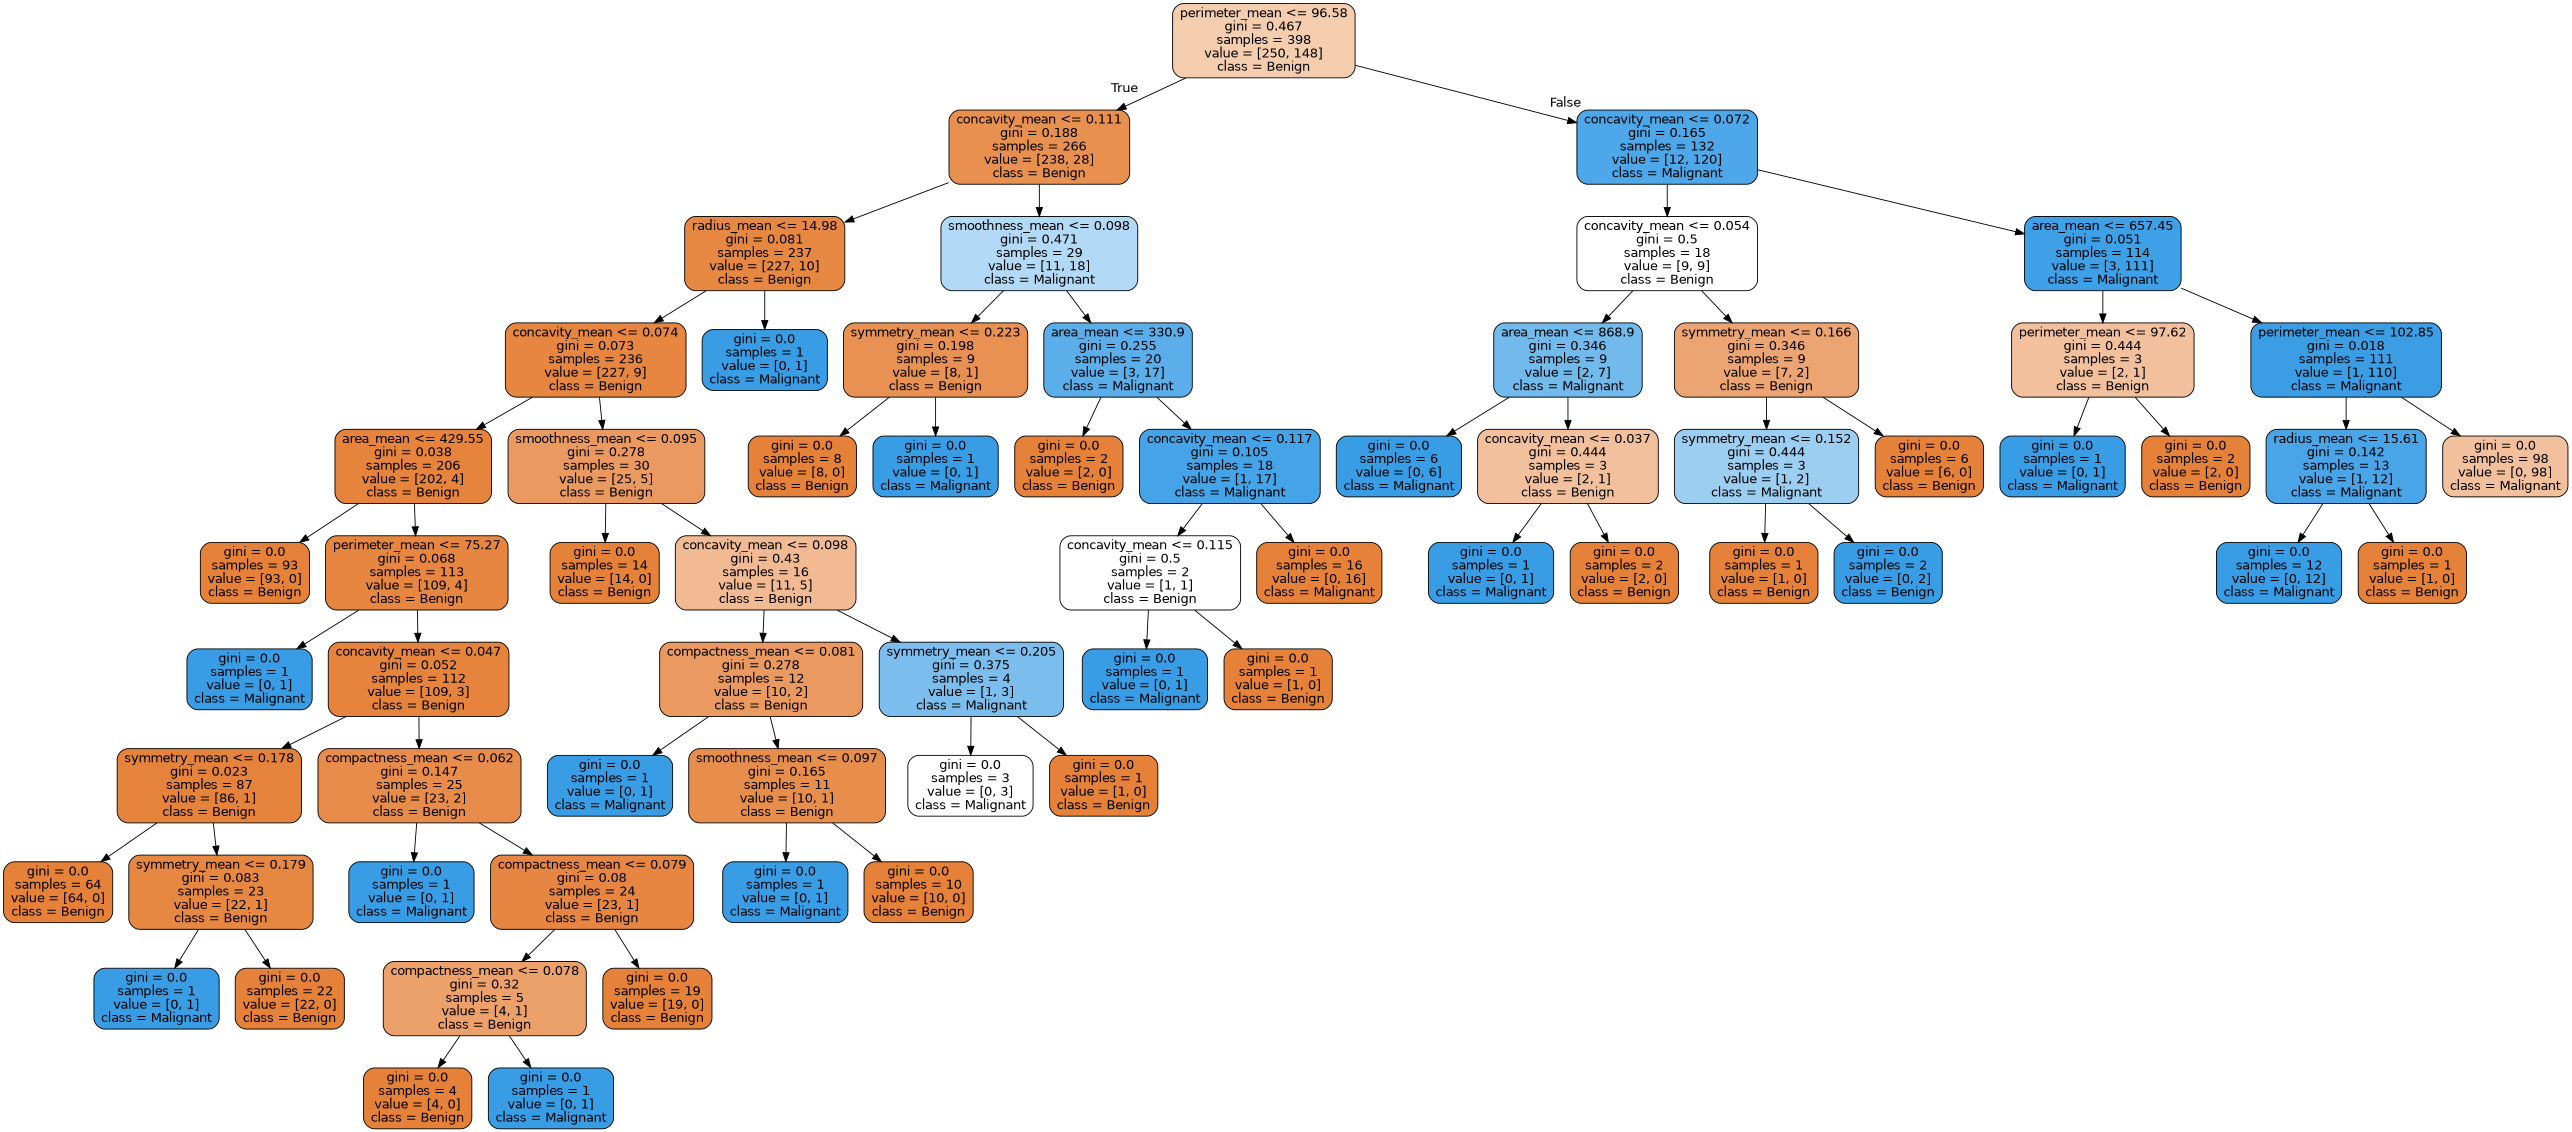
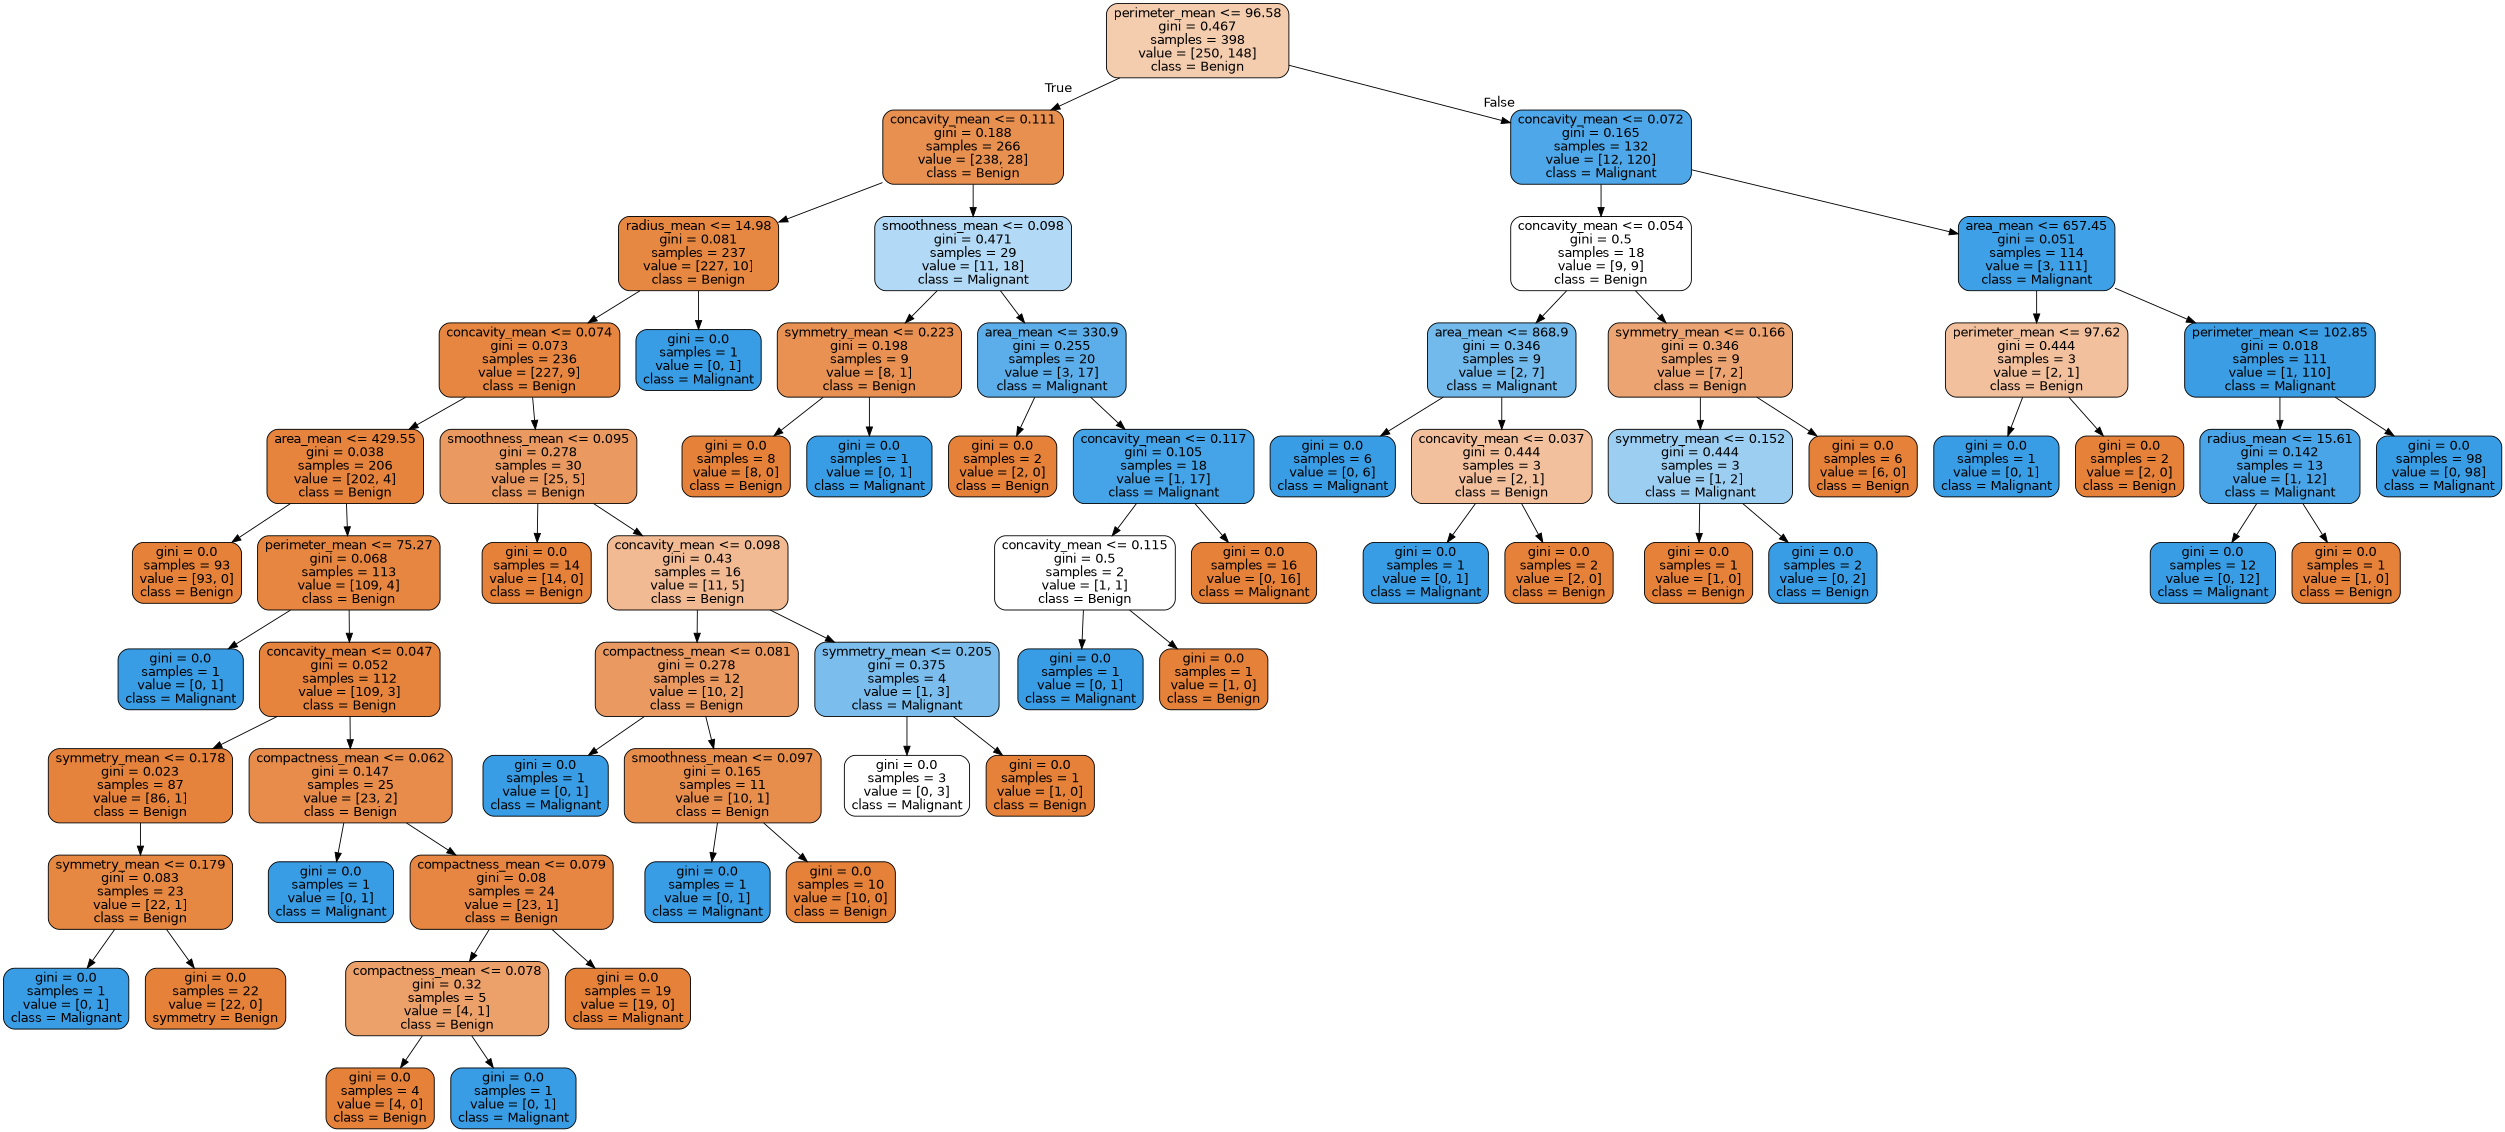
node "gini = 0.0 samples = 98 value = [0, 98] class = Malignant": fillcolor #f2c09c -> #399de5
node "gini = 0.0 samples = 64 value = [64, 0] class = Benign": removed
node "gini = 0.0 samples = 22 value = [22, 0] class = Benign": label "gini = 0.0 samples = 22 value = [22, 0] class = Benign" -> "gini = 0.0 samples = 22 value = [22, 0] symmetry = Benign"
node "gini = 0.0 samples = 19 value = [19, 0] class = Benign": label "gini = 0.0 samples = 19 value = [19, 0] class = Benign" -> "gini = 0.0 samples = 19 value = [19, 0] class = Malignant"
